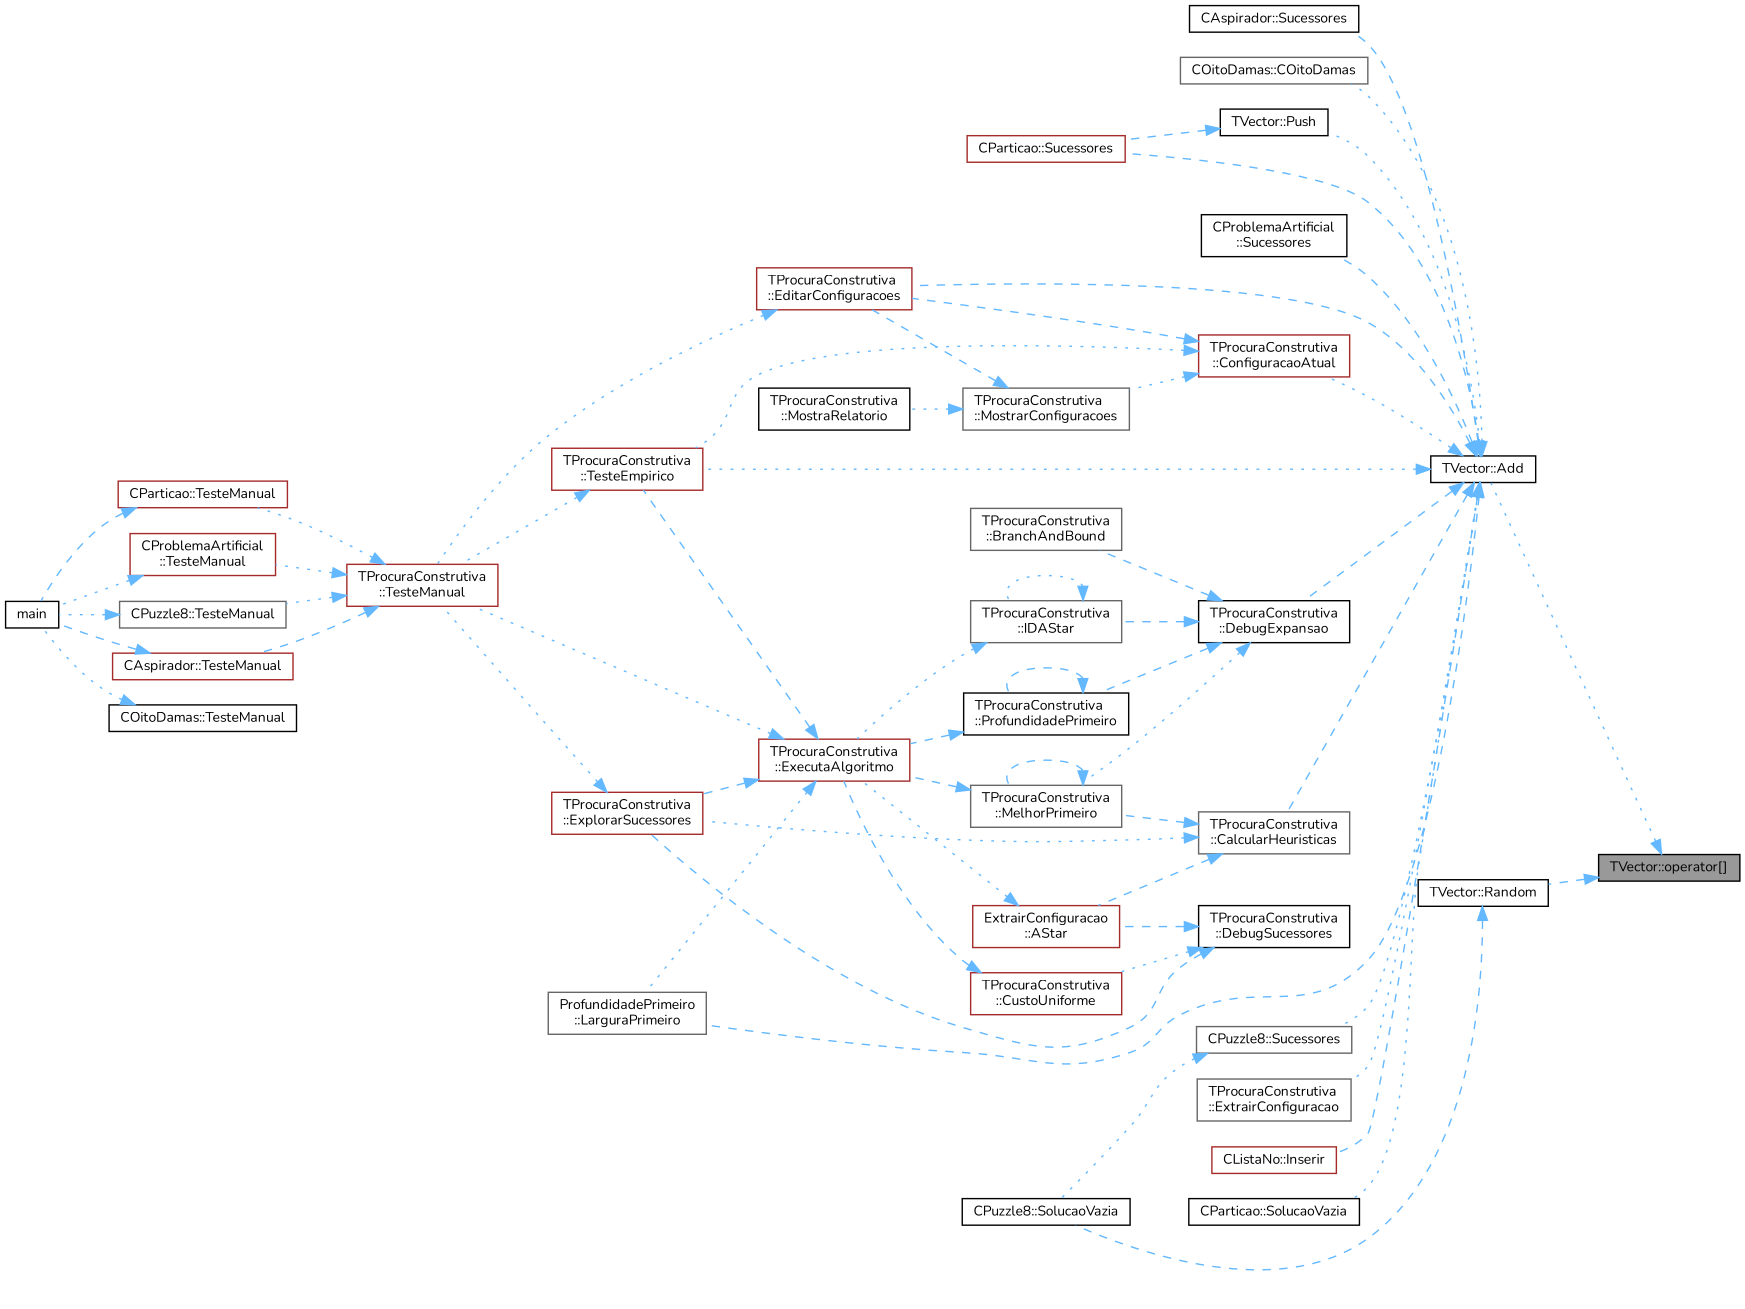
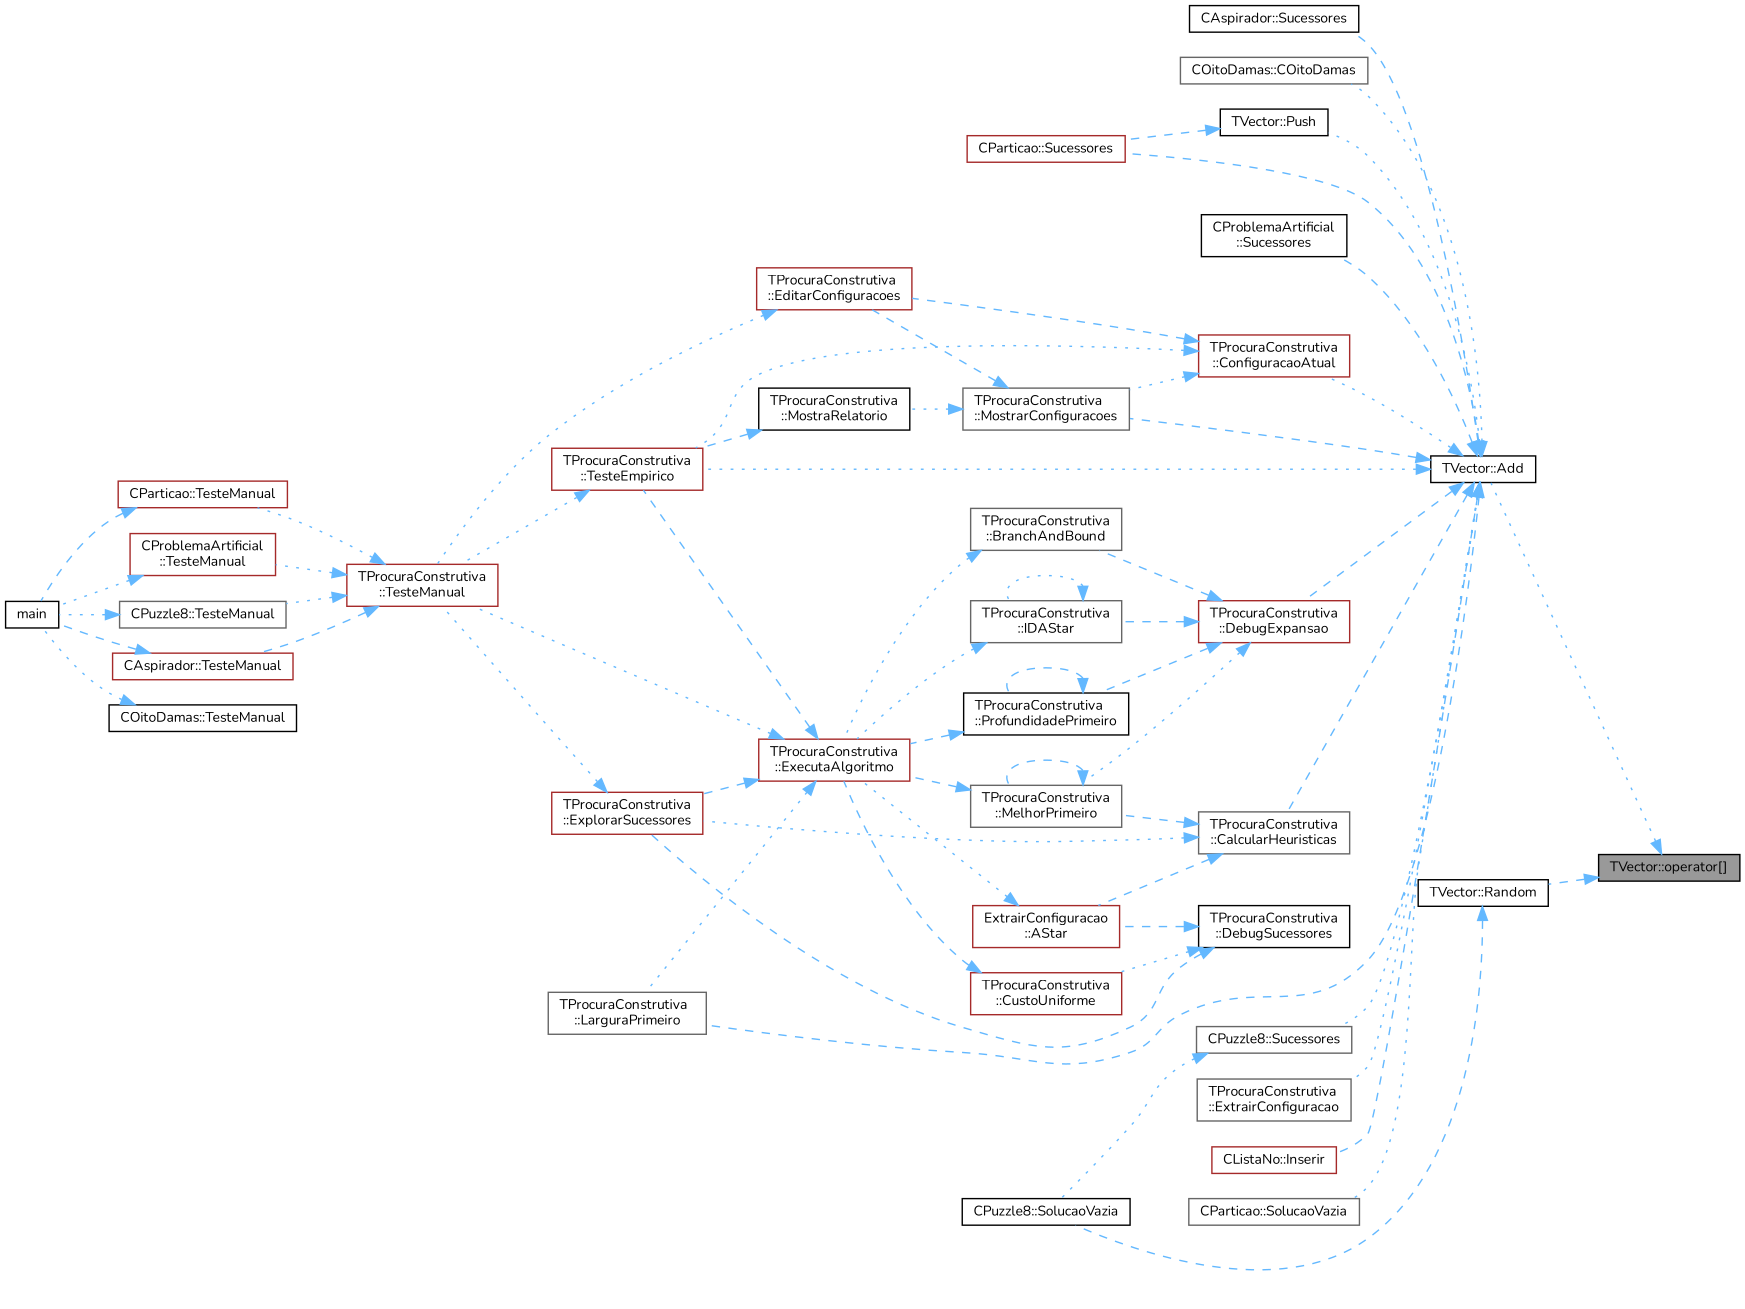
edge "TProcuraConstrutiva ::EditarConfiguracoes" -> "TVector::Add": now "TProcuraConstrutiva ::MostrarConfiguracoes" -> "TVector::Add"
edge "TProcuraConstrutiva ::TesteEmpirico" -> "TProcuraConstrutiva ::MostraRelatorio": added
node "TProcuraConstrutiva ::DebugExpansao": color black -> brown
edge "TProcuraConstrutiva ::ExecutaAlgoritmo" -> "TProcuraConstrutiva ::BranchAndBound": added
node "ProfundidadePrimeiro ::LarguraPrimeiro": label "ProfundidadePrimeiro ::LarguraPrimeiro" -> "TProcuraConstrutiva ::LarguraPrimeiro"
node "CParticao::SolucaoVazia": color black -> gray40
